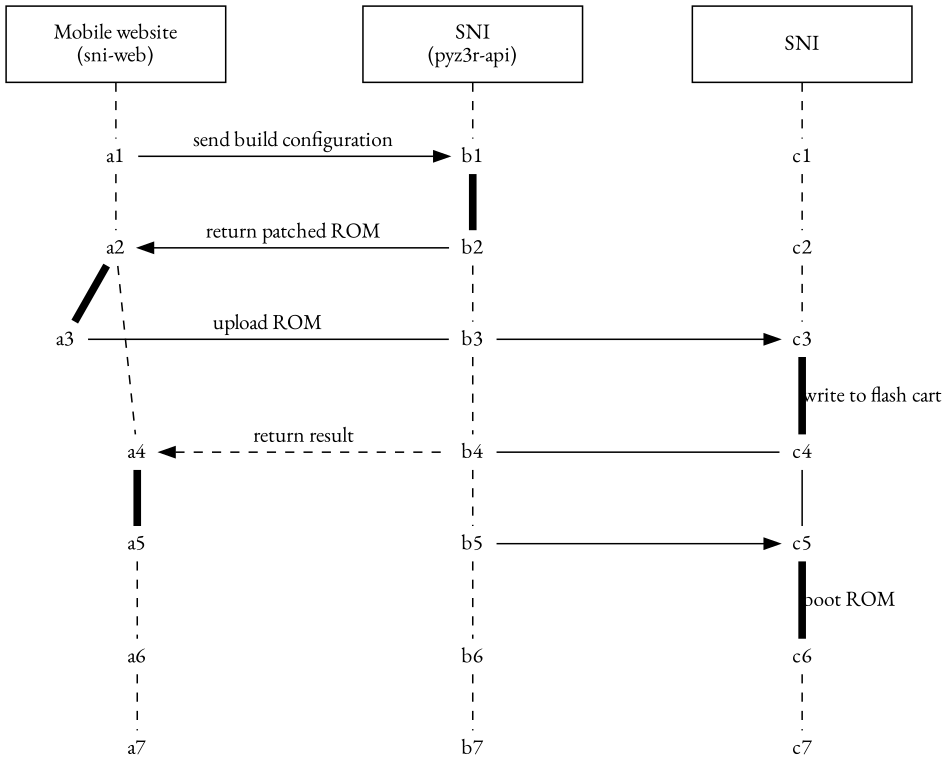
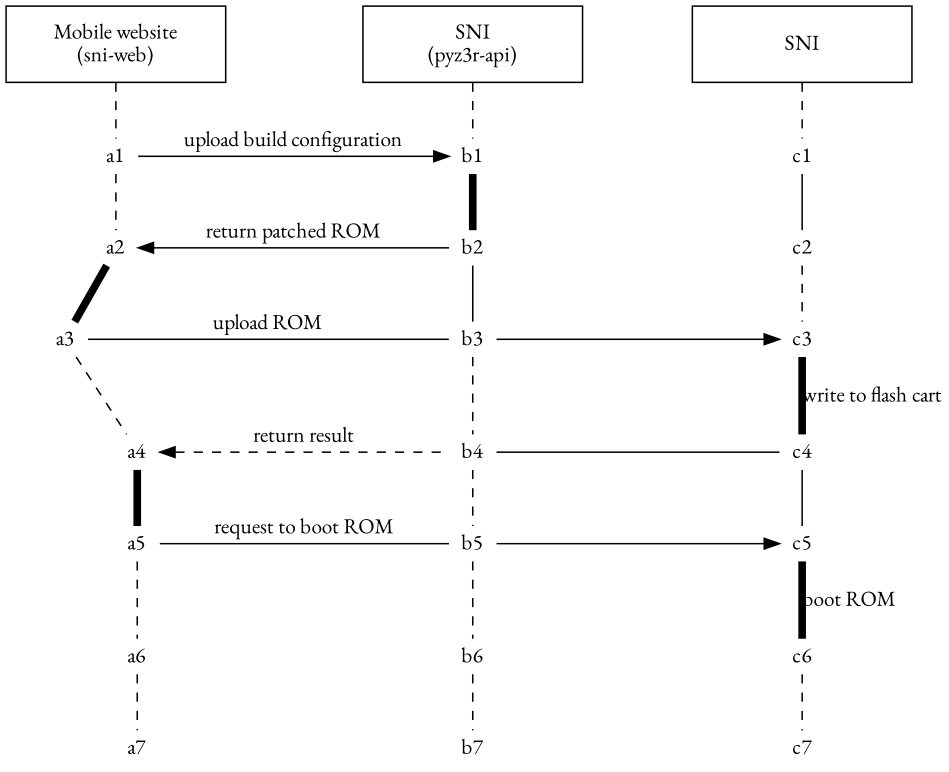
edge "a1" -> "b1": label "send build configuration" -> "upload build configuration"
edge "c1" -- "c2": style dashed -> solid
edge "b2" -- "b3": style dashed -> solid
edge "a2" -- "a4": now "a3" -- "a4"
edge "a5" -- "b5": added, label "request to boot ROM"
